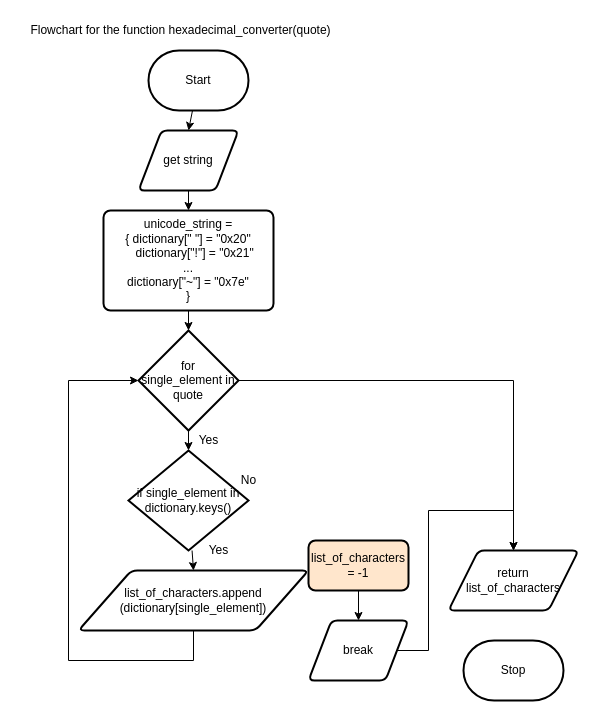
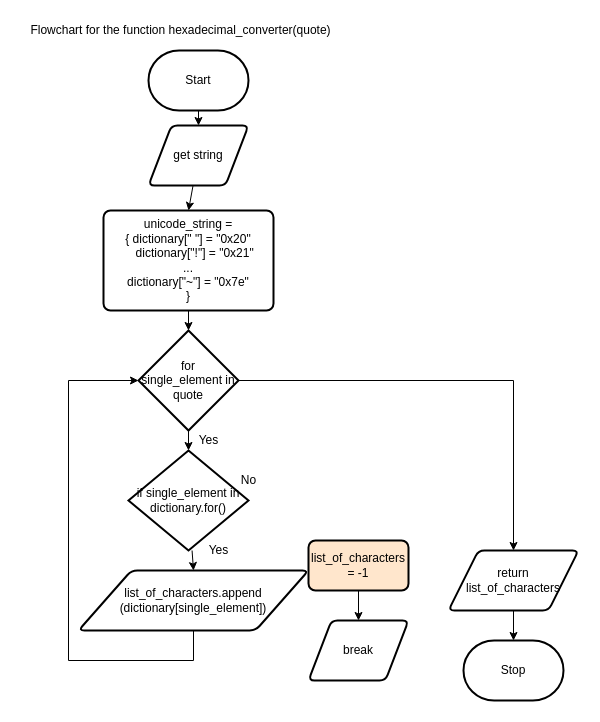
node "get string": moved (189, 161) -> (199, 156)
node "if single_element in dictionary.keys()": label "if single_element in dictionary.keys()" -> "if single_element in dictionary.for()"
edge "break" -> "return list_of_characters": removed
edge "return list_of_characters" -> "Stop": added
